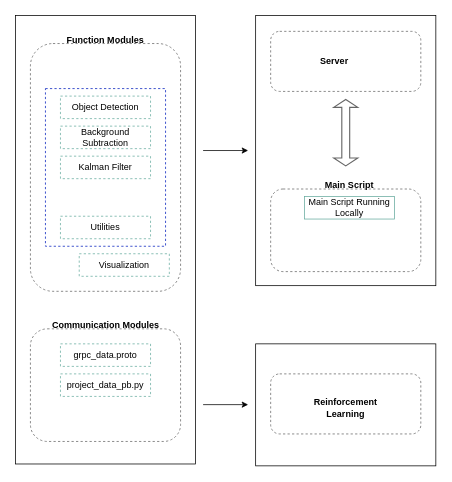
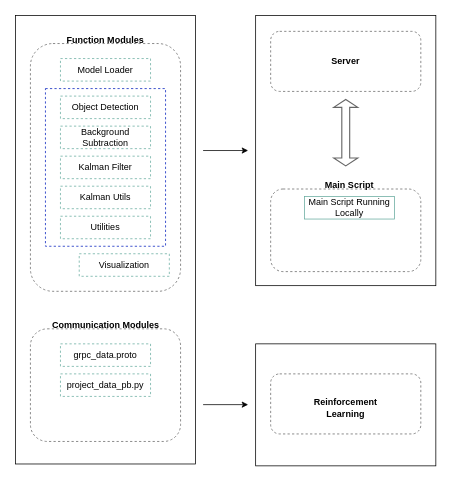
node "Server": moved (334, 61) -> (345, 61)
node "Model Loader": added
node "Kalman Utils": added
